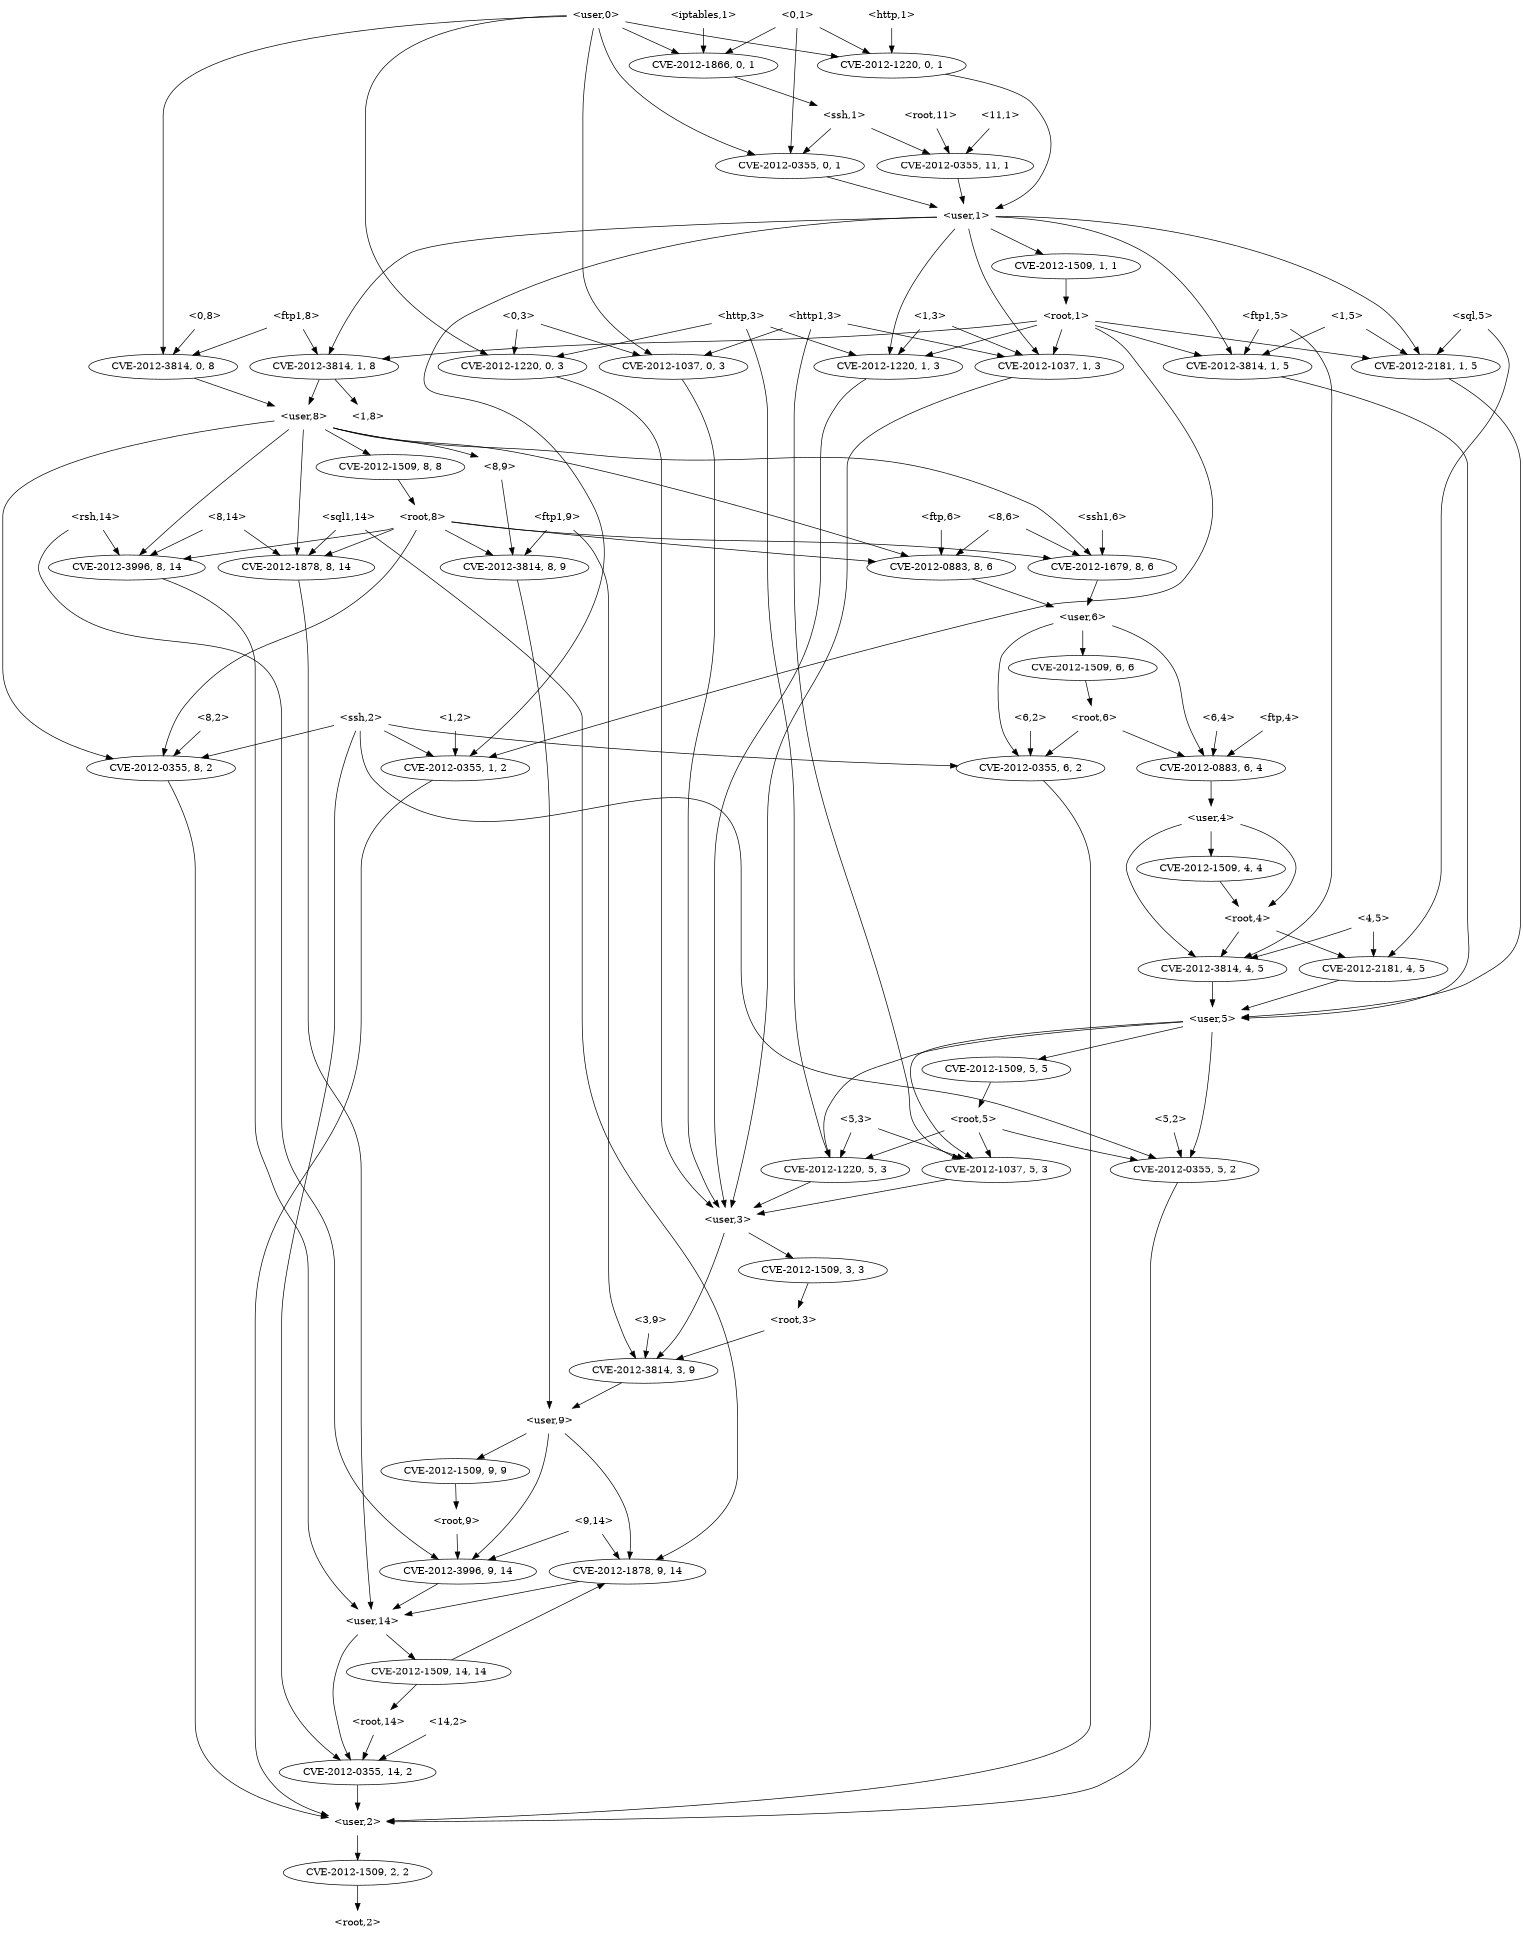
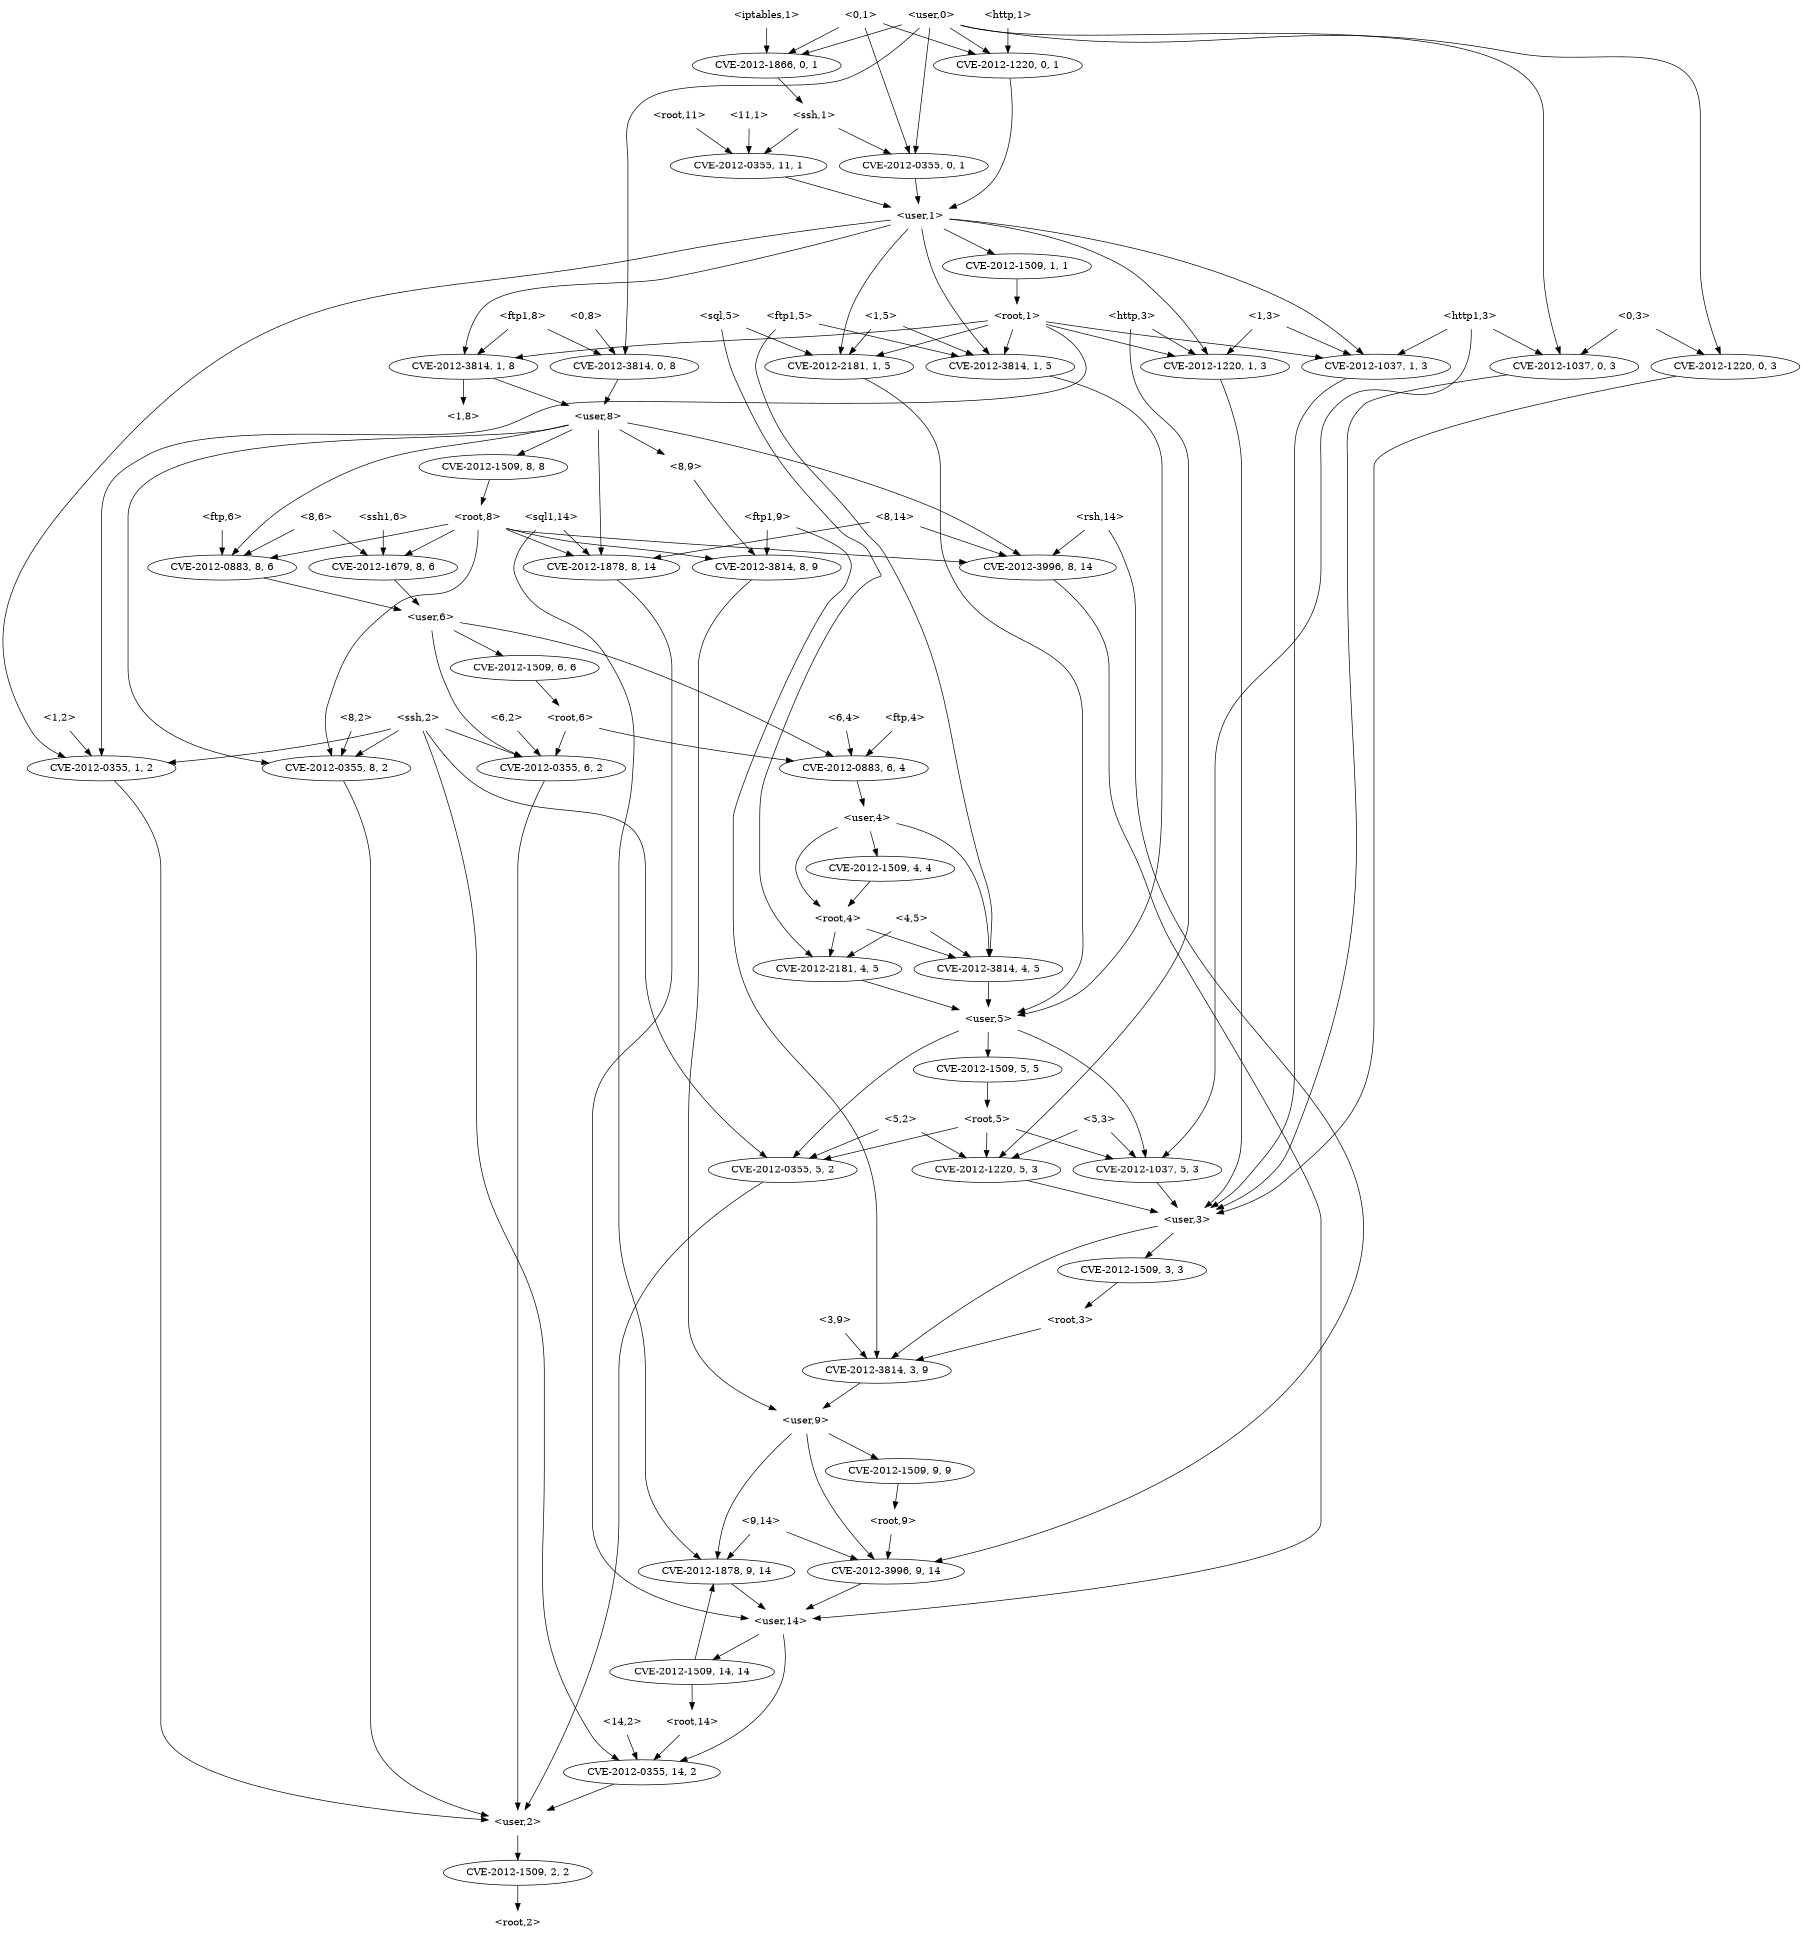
edge "<http,3>" -> "CVE-2012-1220, 0, 3": removed
edge "<user,8>" -> "CVE-2012-1679, 8, 6": removed
edge "<user,5>" -> "CVE-2012-1220, 5, 3": now "<5,2>" -> "CVE-2012-1220, 5, 3"
